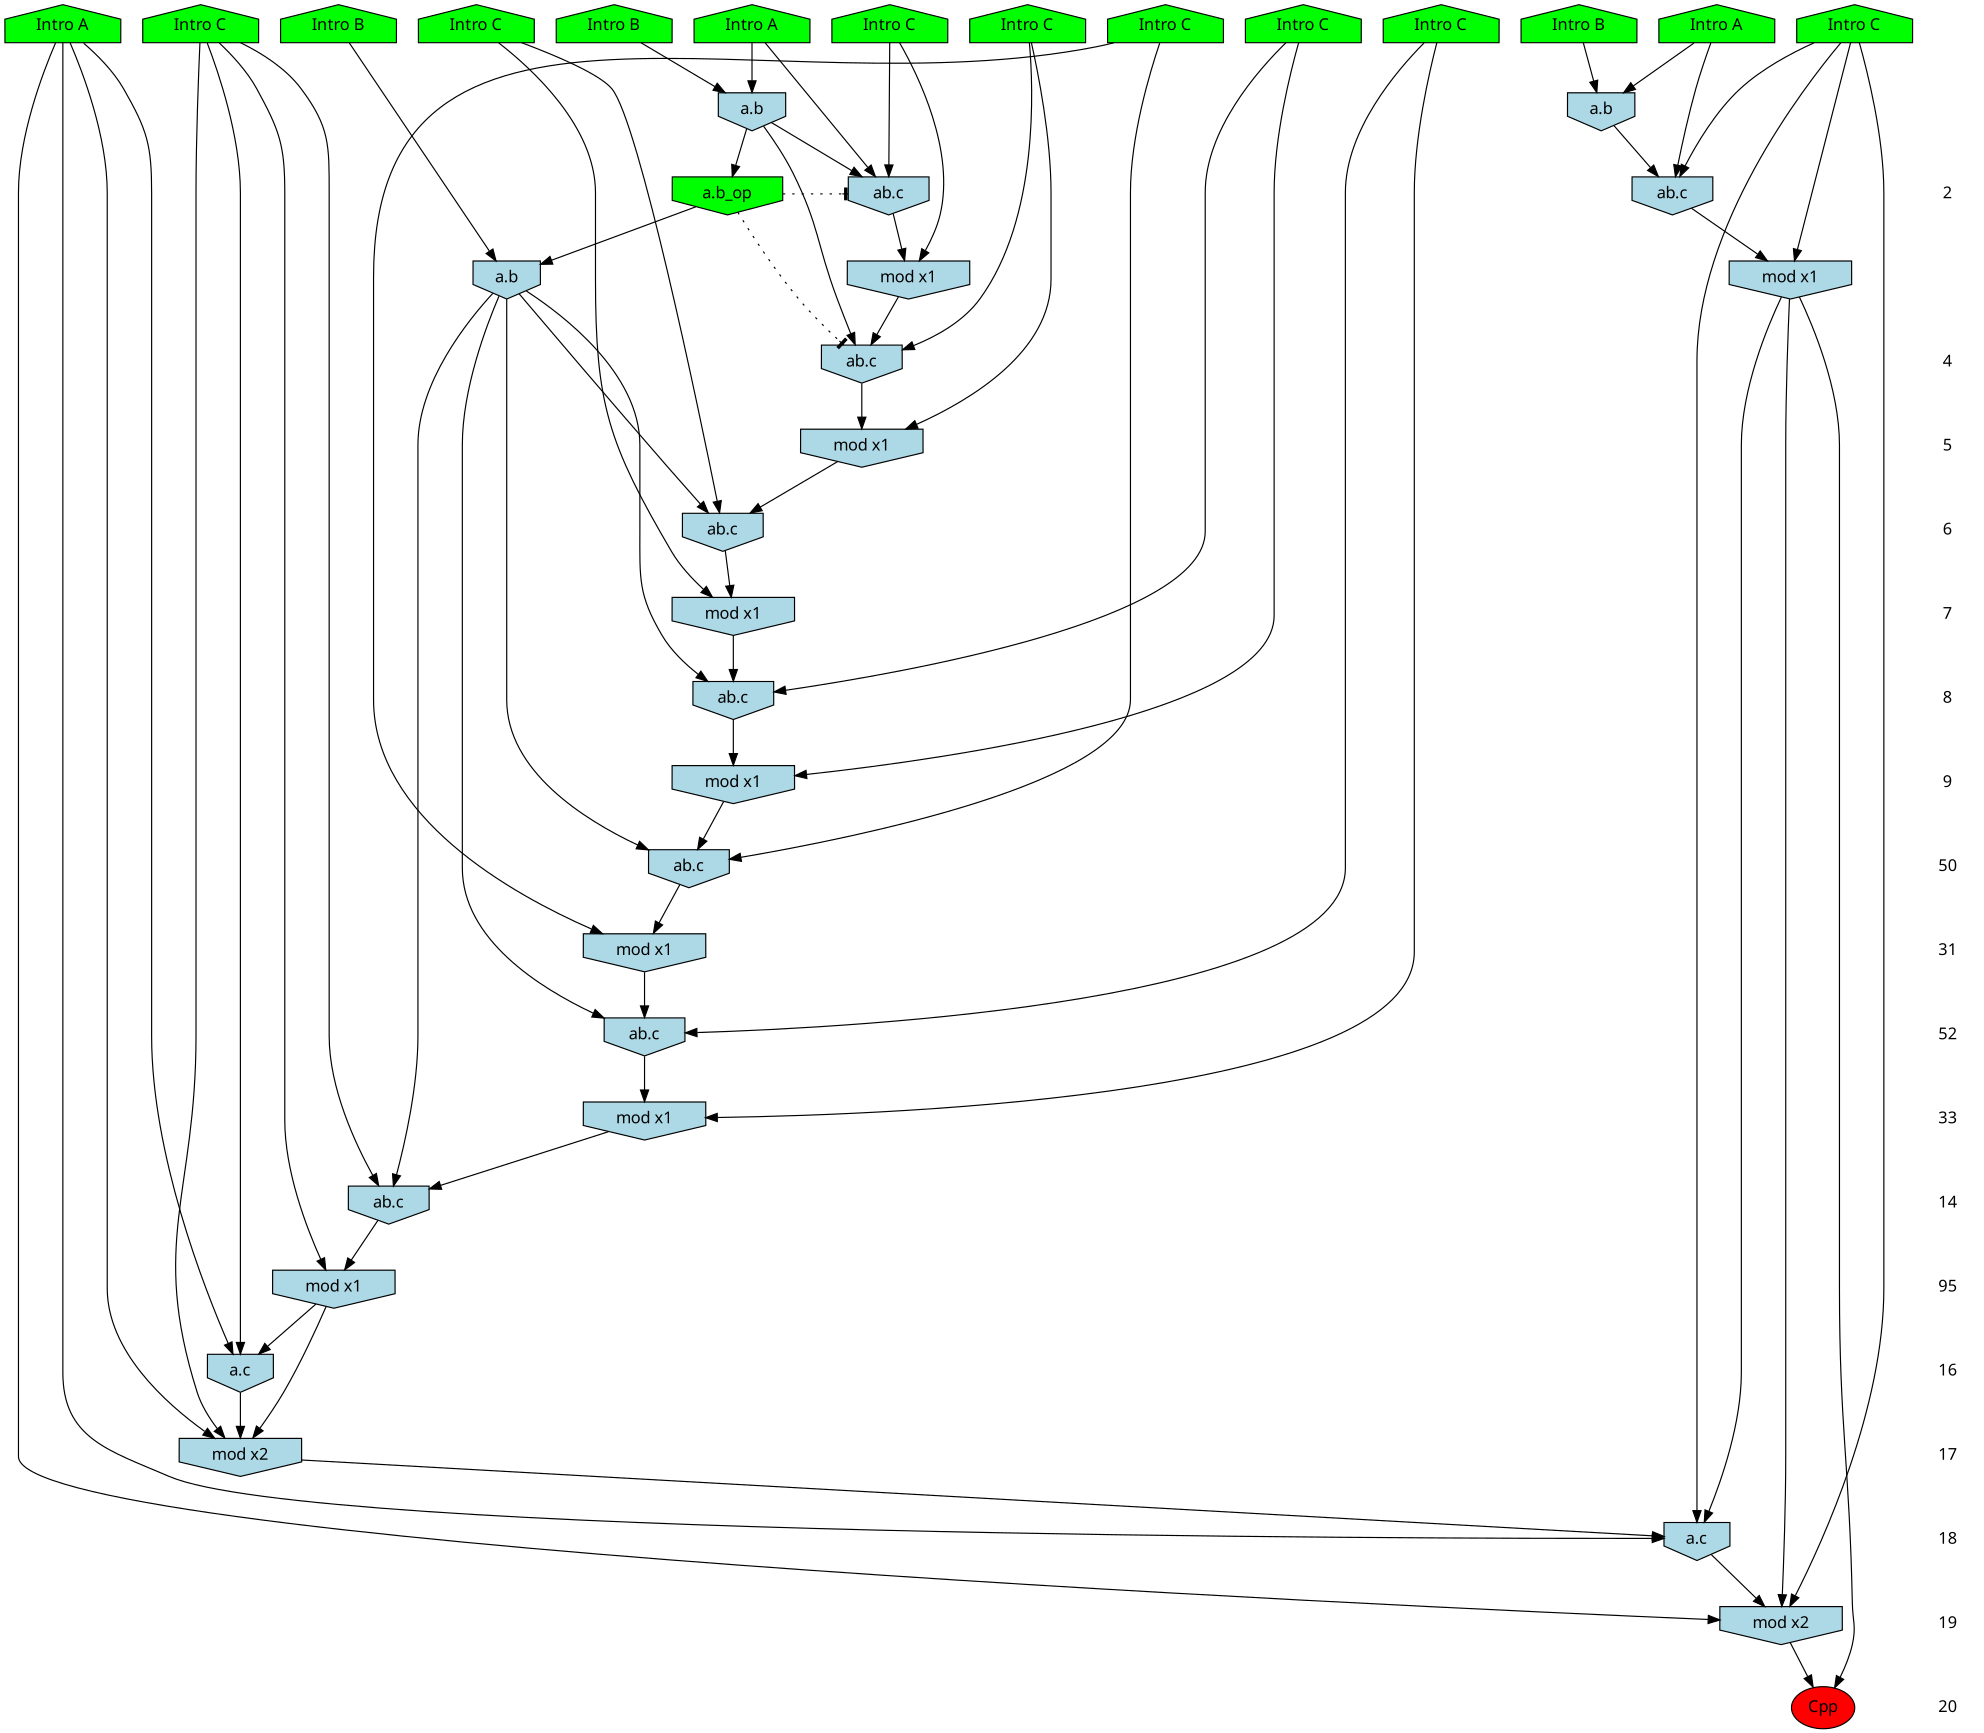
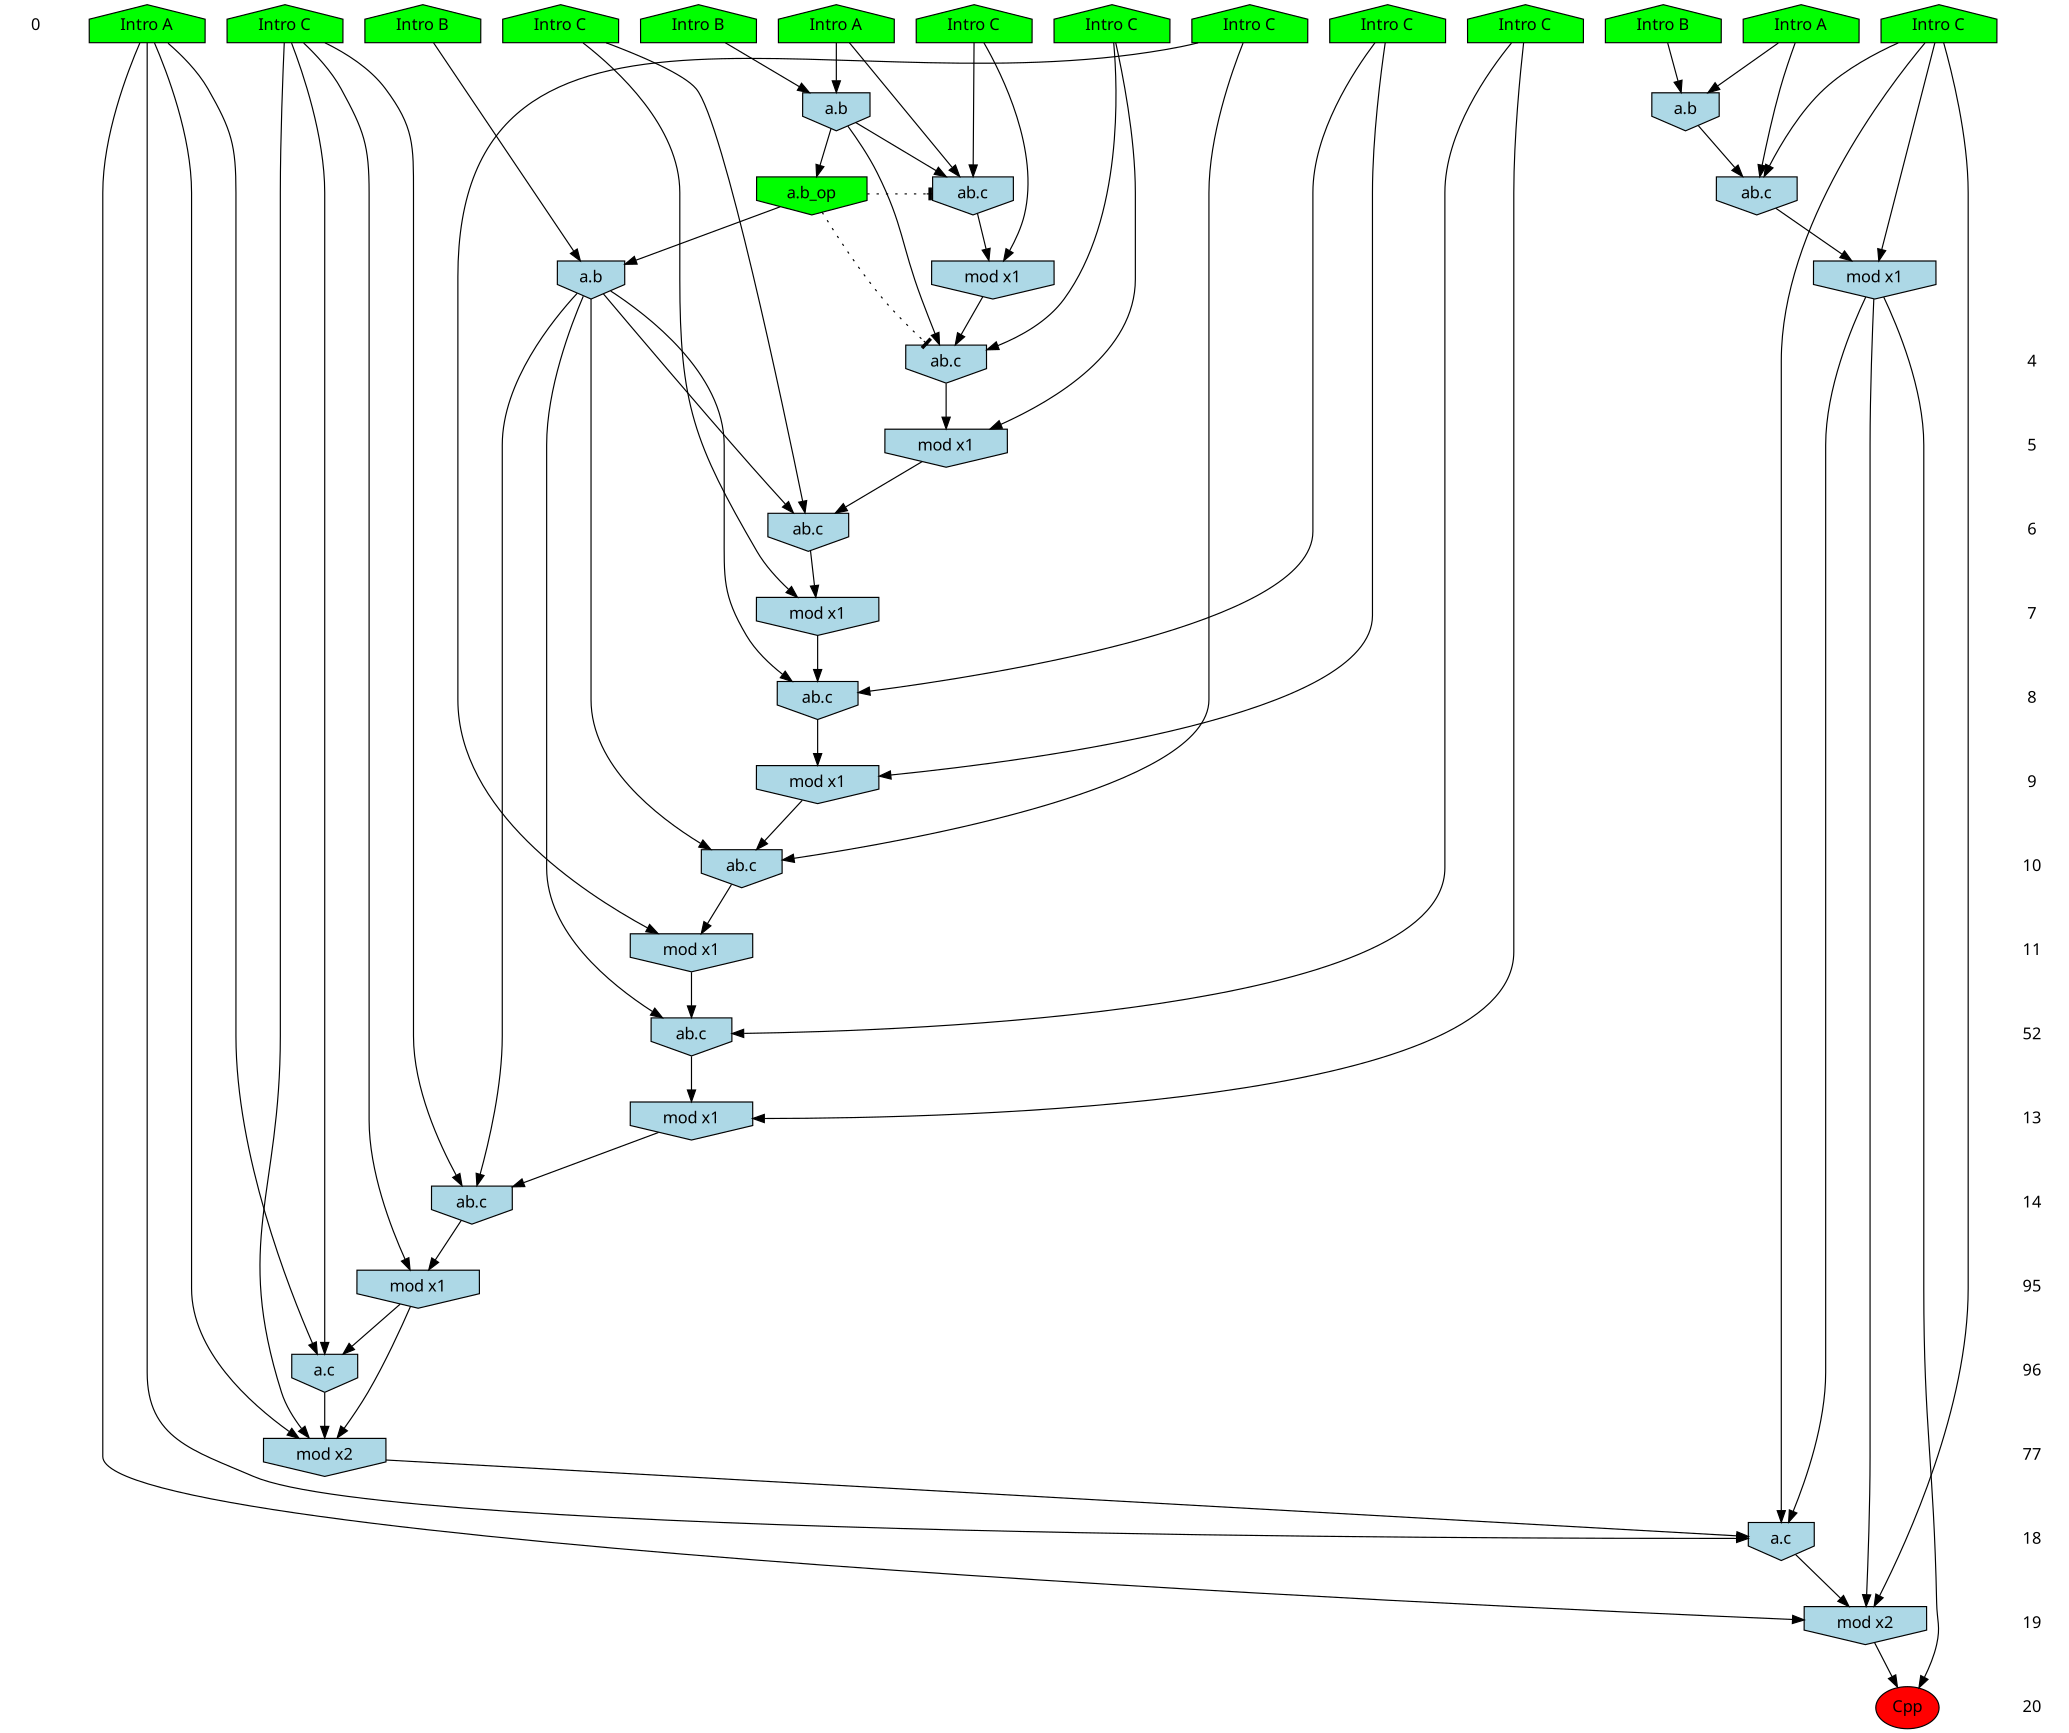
node "0": added
node "2": removed
node "50": label "50" -> "10"
node "31": label "31" -> "11"
node "33": label "33" -> "13"
node "16": label "16" -> "96"
node "17": label "17" -> "77"
